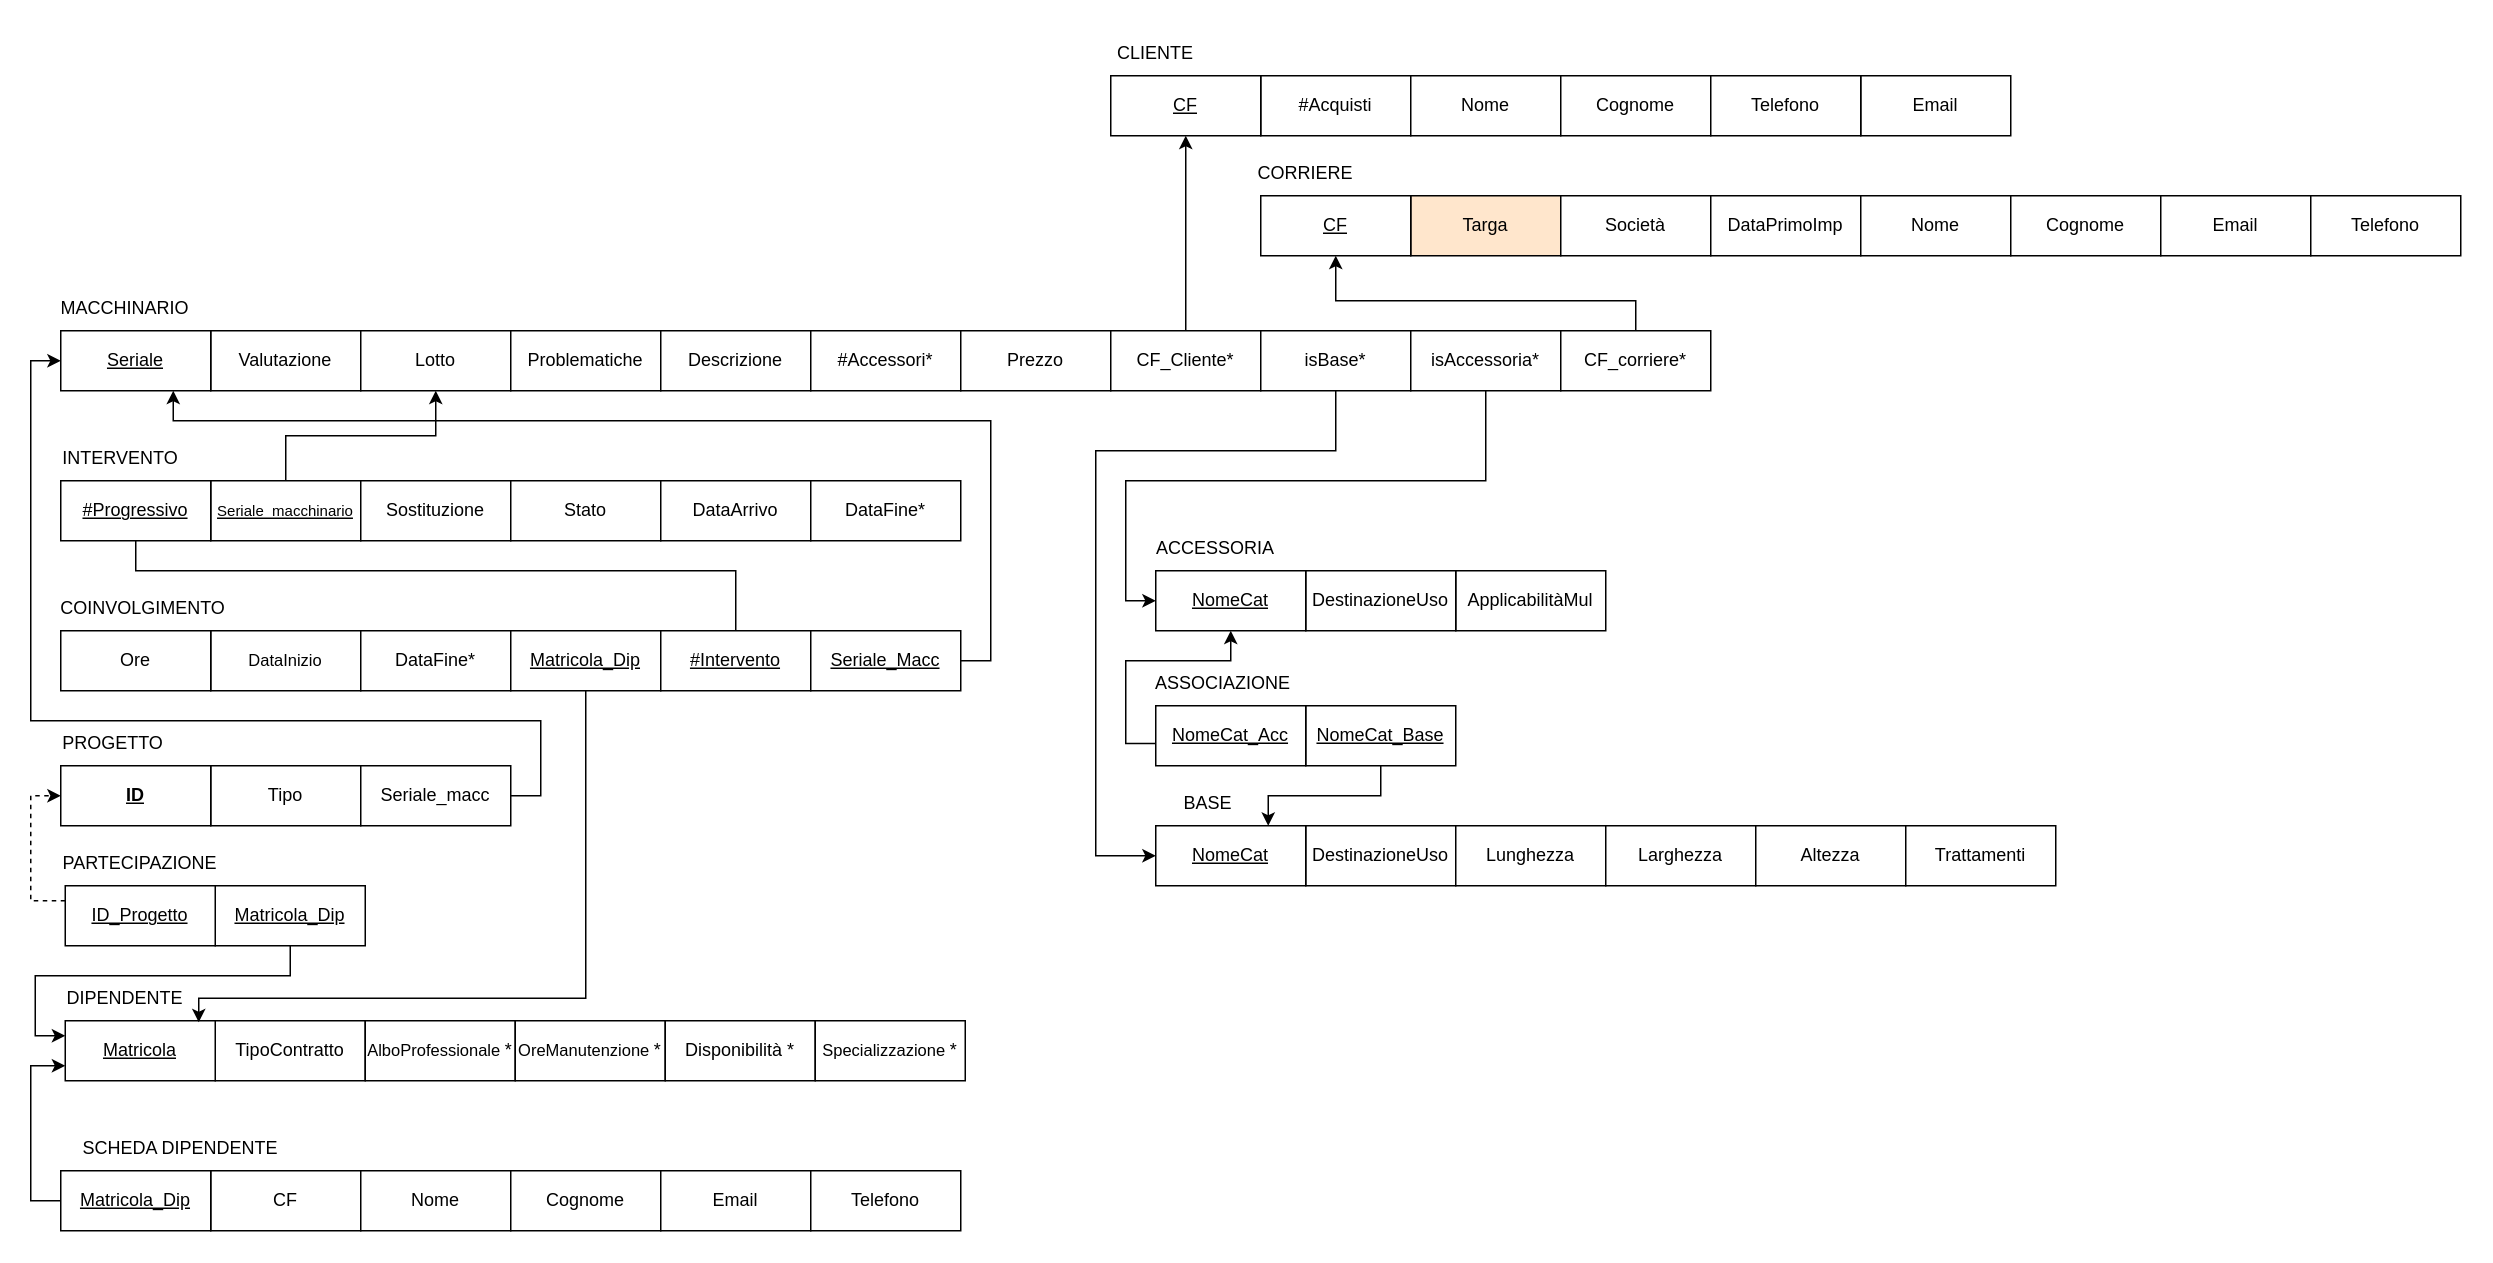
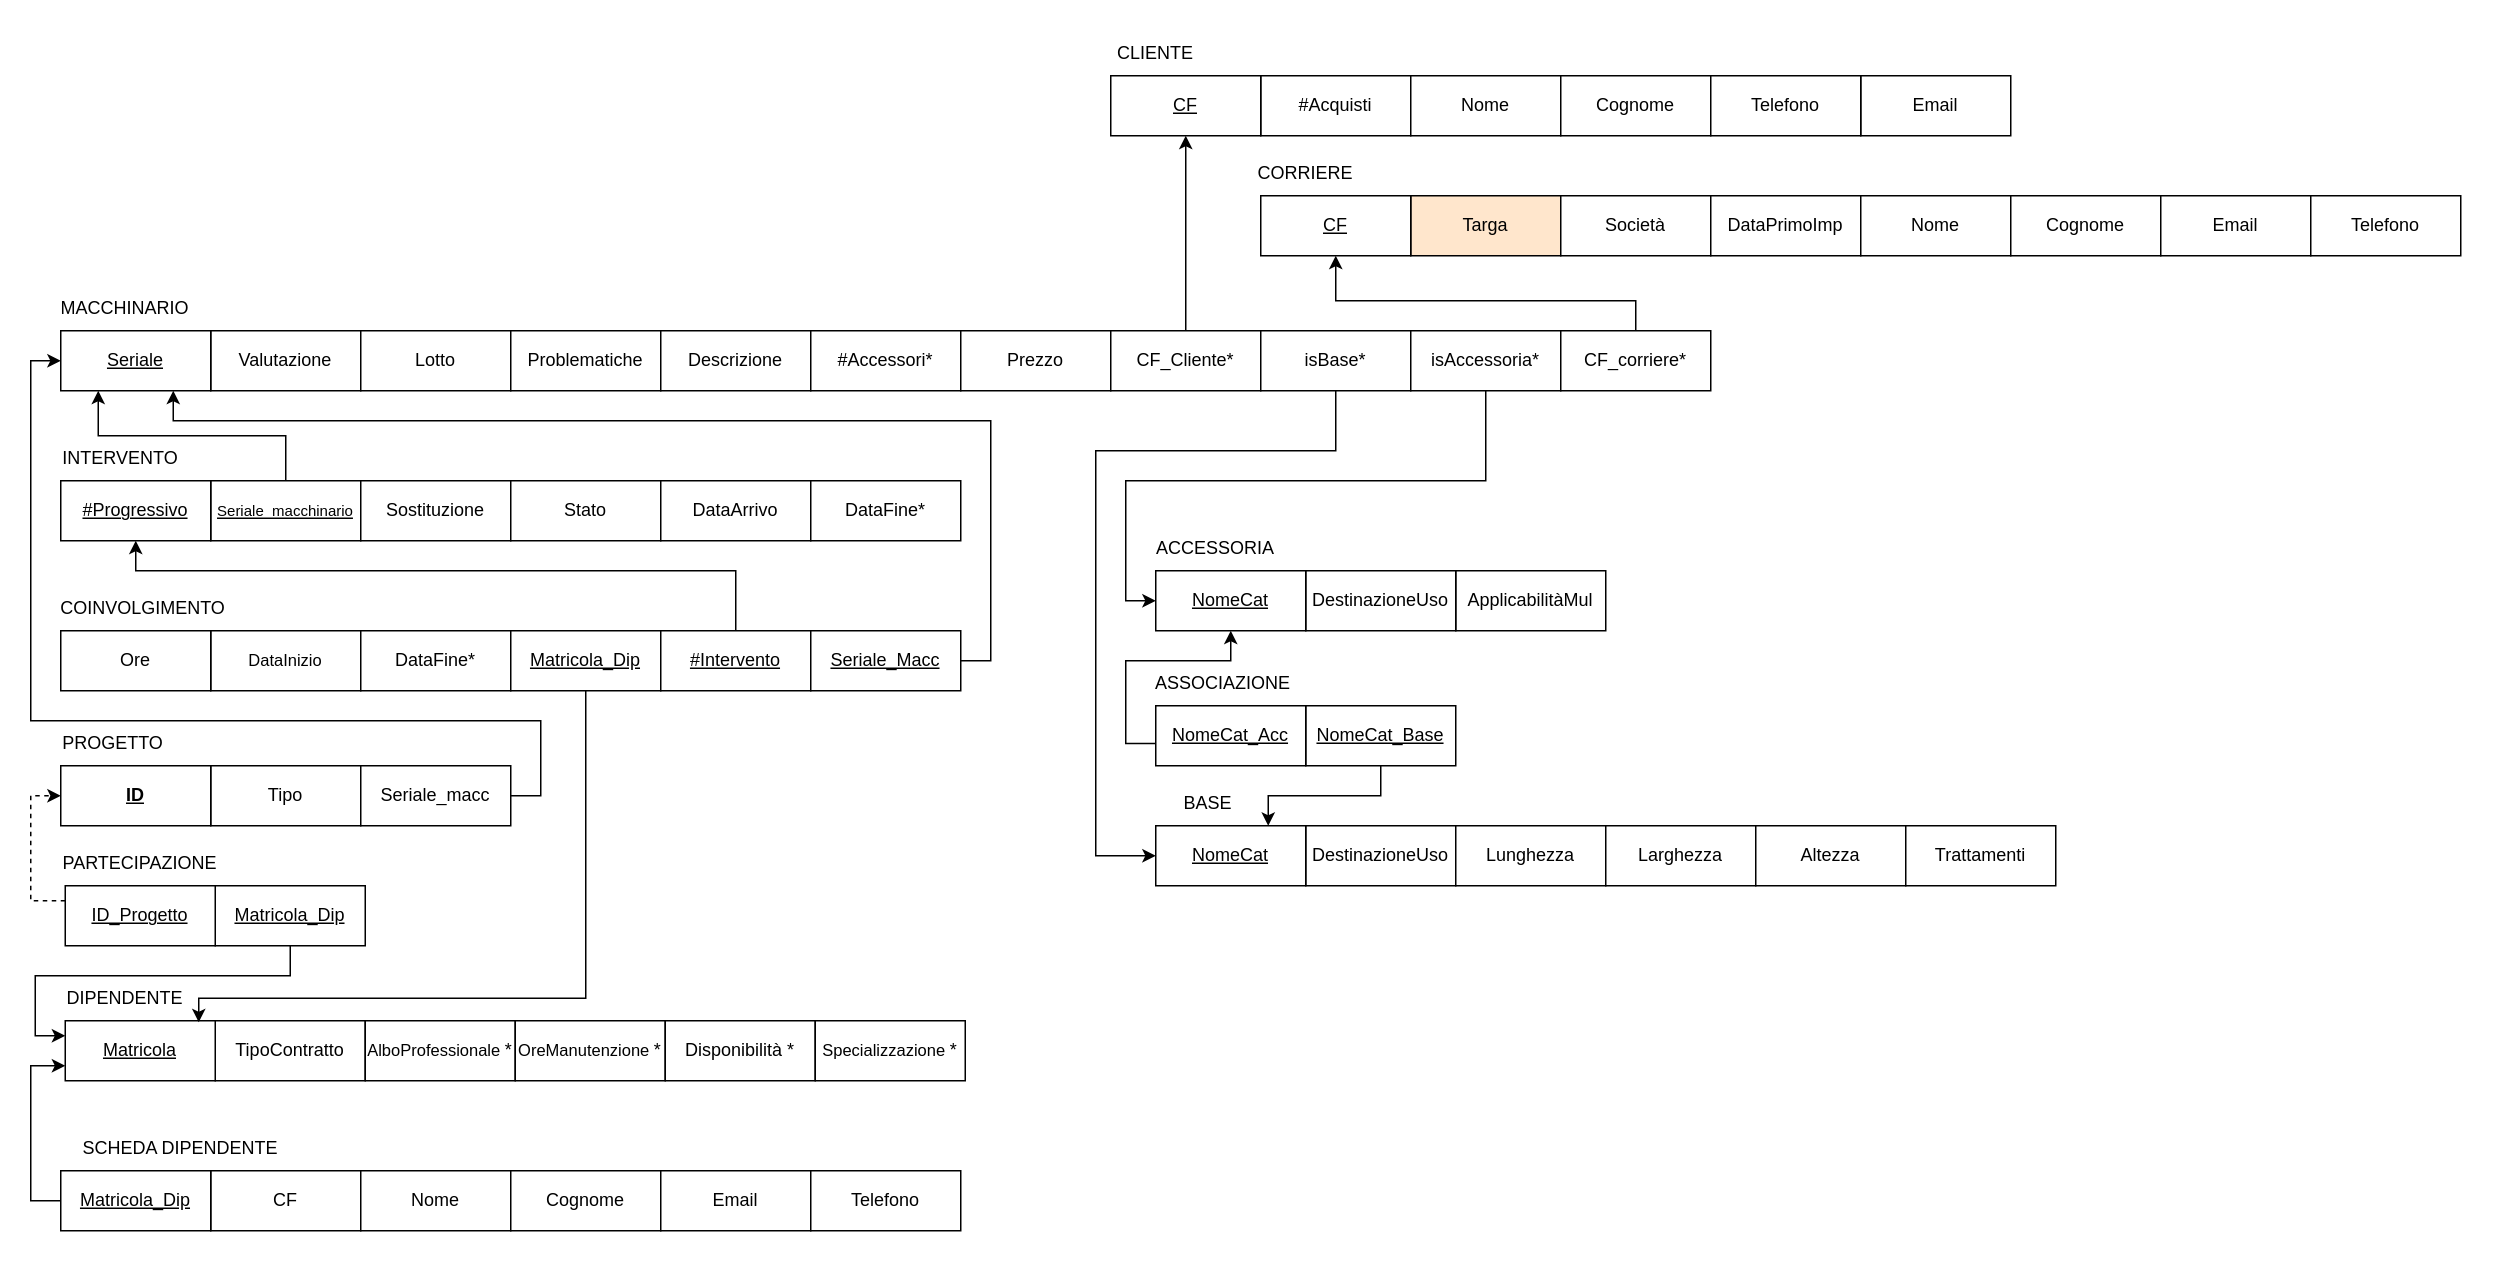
edge "Seriale_macchinario" -> "Lotto": now "Seriale_macchinario" -> "Seriale"
edge "#Progressivo" -- "#Intervento": arrowhead none -> classic
